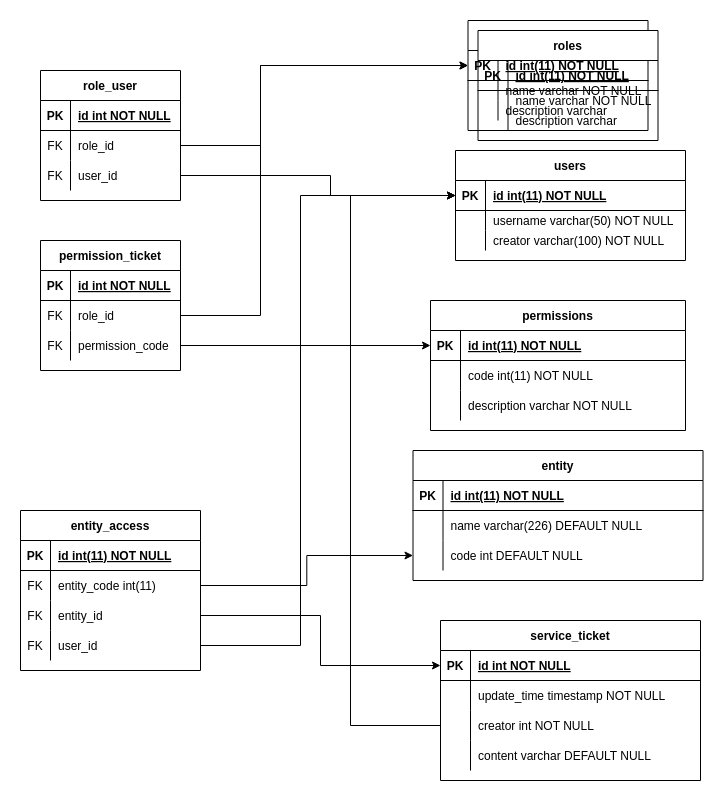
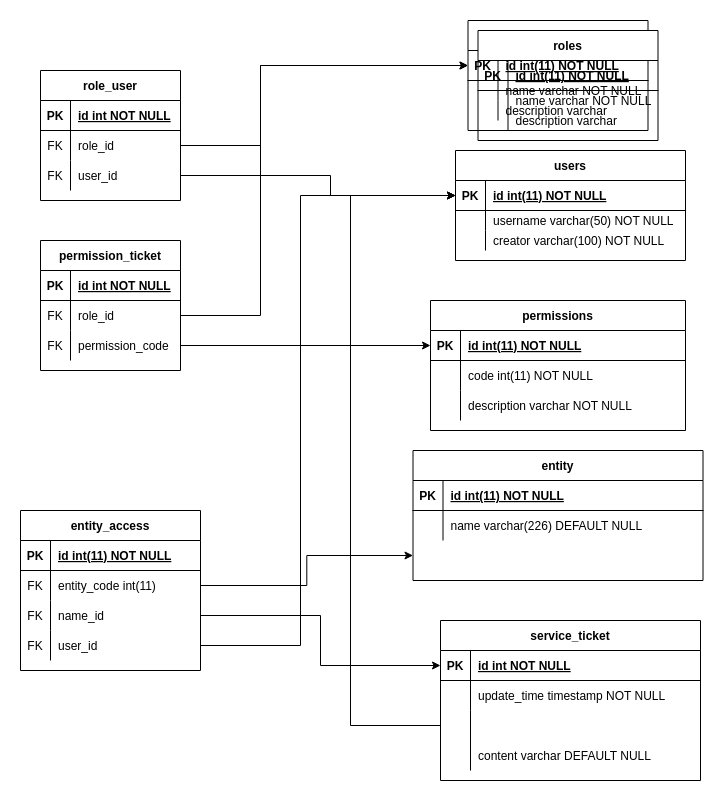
node "code int DEFAULT NULL": removed
node "entity_id": label "entity_id" -> "name_id"
node "creator int NOT NULL": removed
